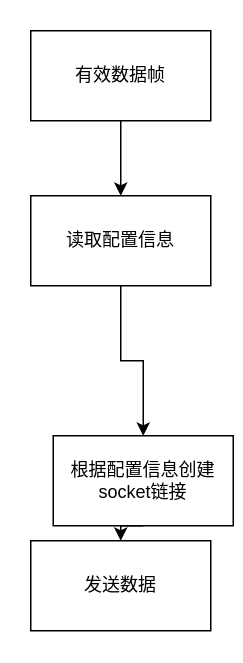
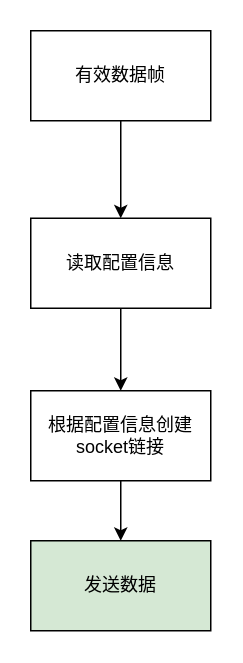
node "读取配置信息": moved (121, 241) -> (121, 263)
node "根据配置信息创建socket链接": moved (143, 481) -> (121, 436)
node "发送数据": fillcolor #ffffff -> #d5e8d4
